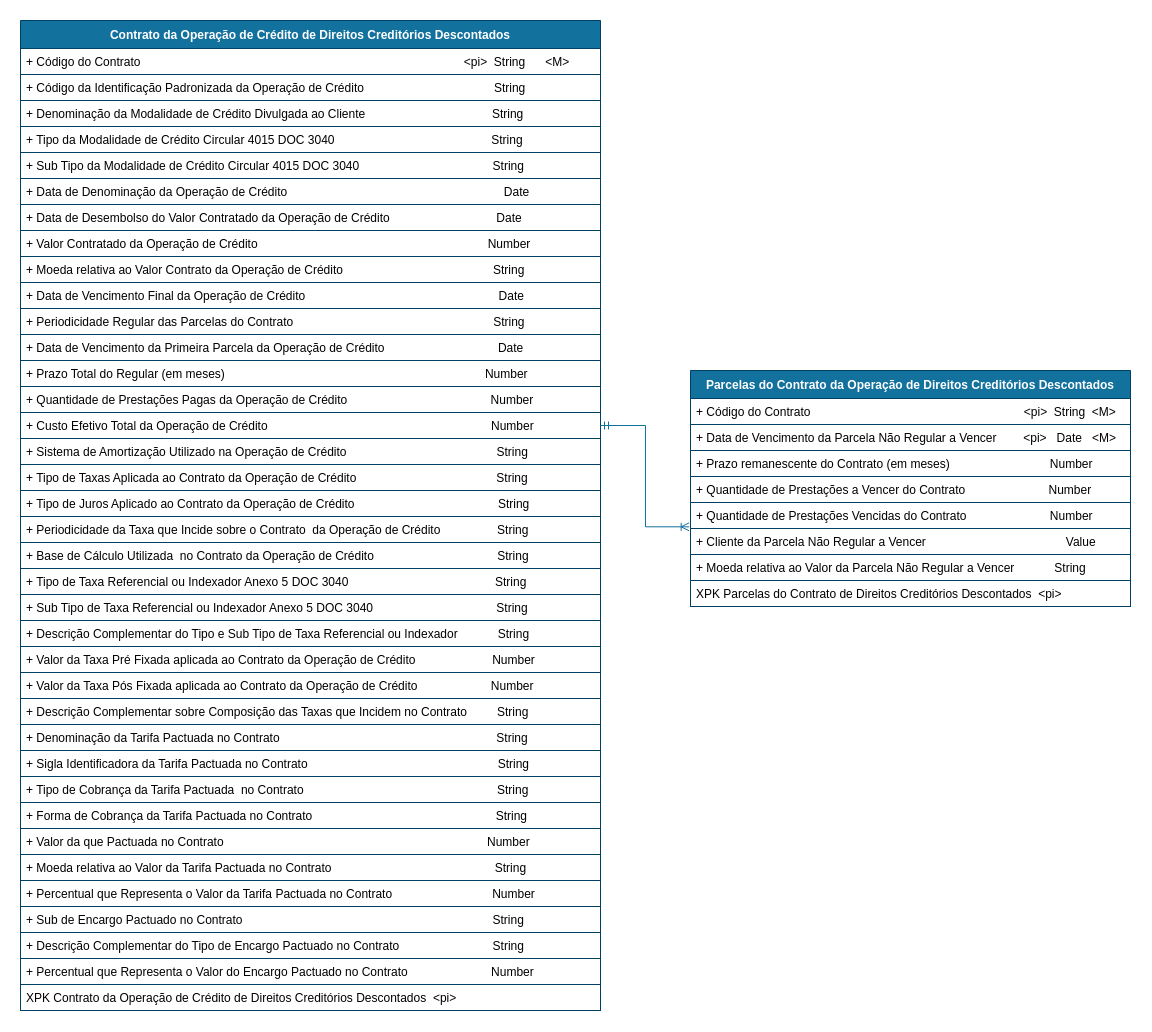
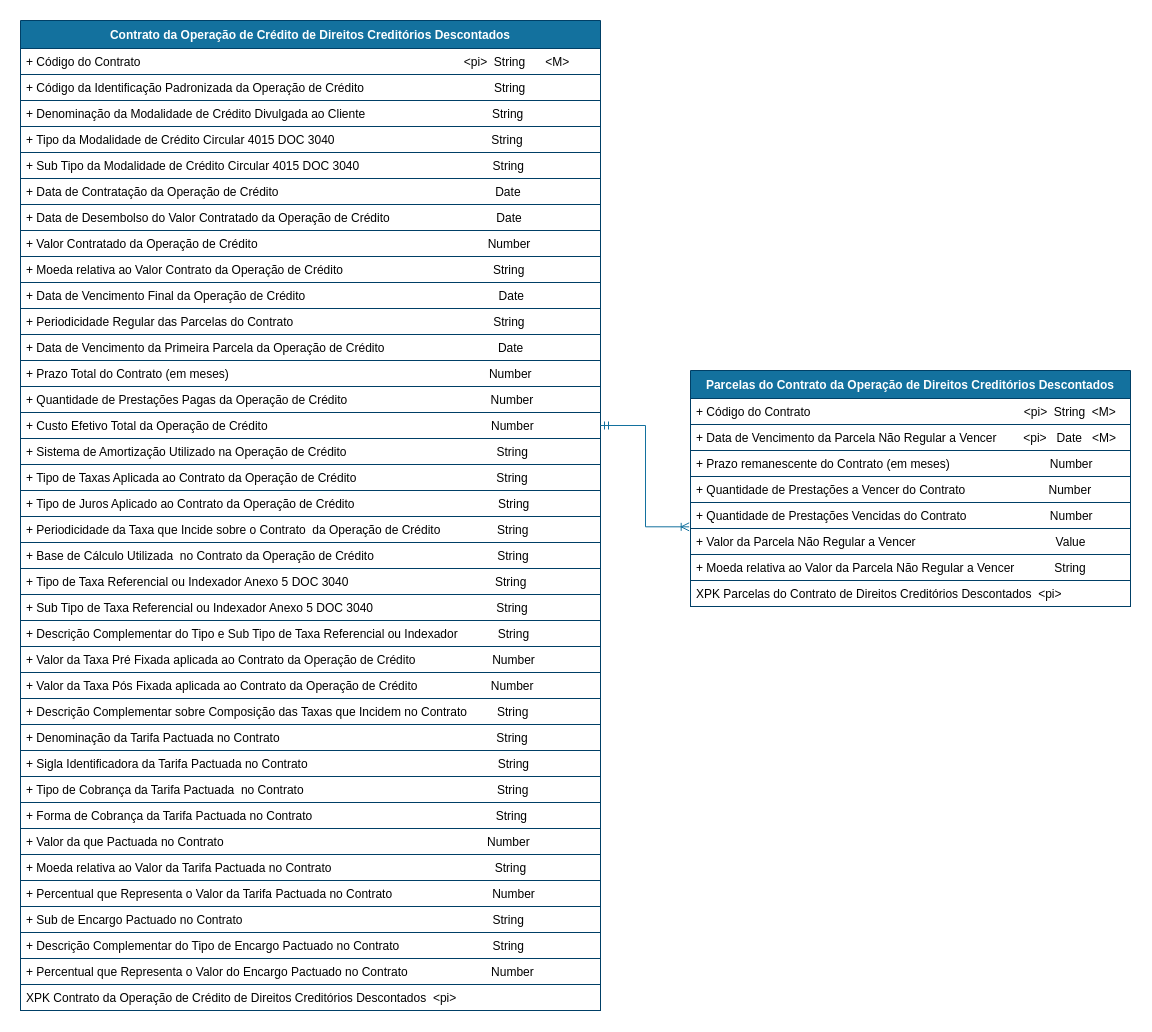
node "+ Data de Denominação da Operação de Crédito Date": label "+ Data de Denominação da Operação de Crédito Date" -> "+ Data de Contratação da Operação de Crédito Date"
node "+ Prazo Total do Regular (em meses) Number": label "+ Prazo Total do Regular (em meses) Number" -> "+ Prazo Total do Contrato (em meses) Number"
node "+ Cliente da Parcela Não Regular a Vencer Value": label "+ Cliente da Parcela Não Regular a Vencer Value" -> "+ Valor da Parcela Não Regular a Vencer Value"
